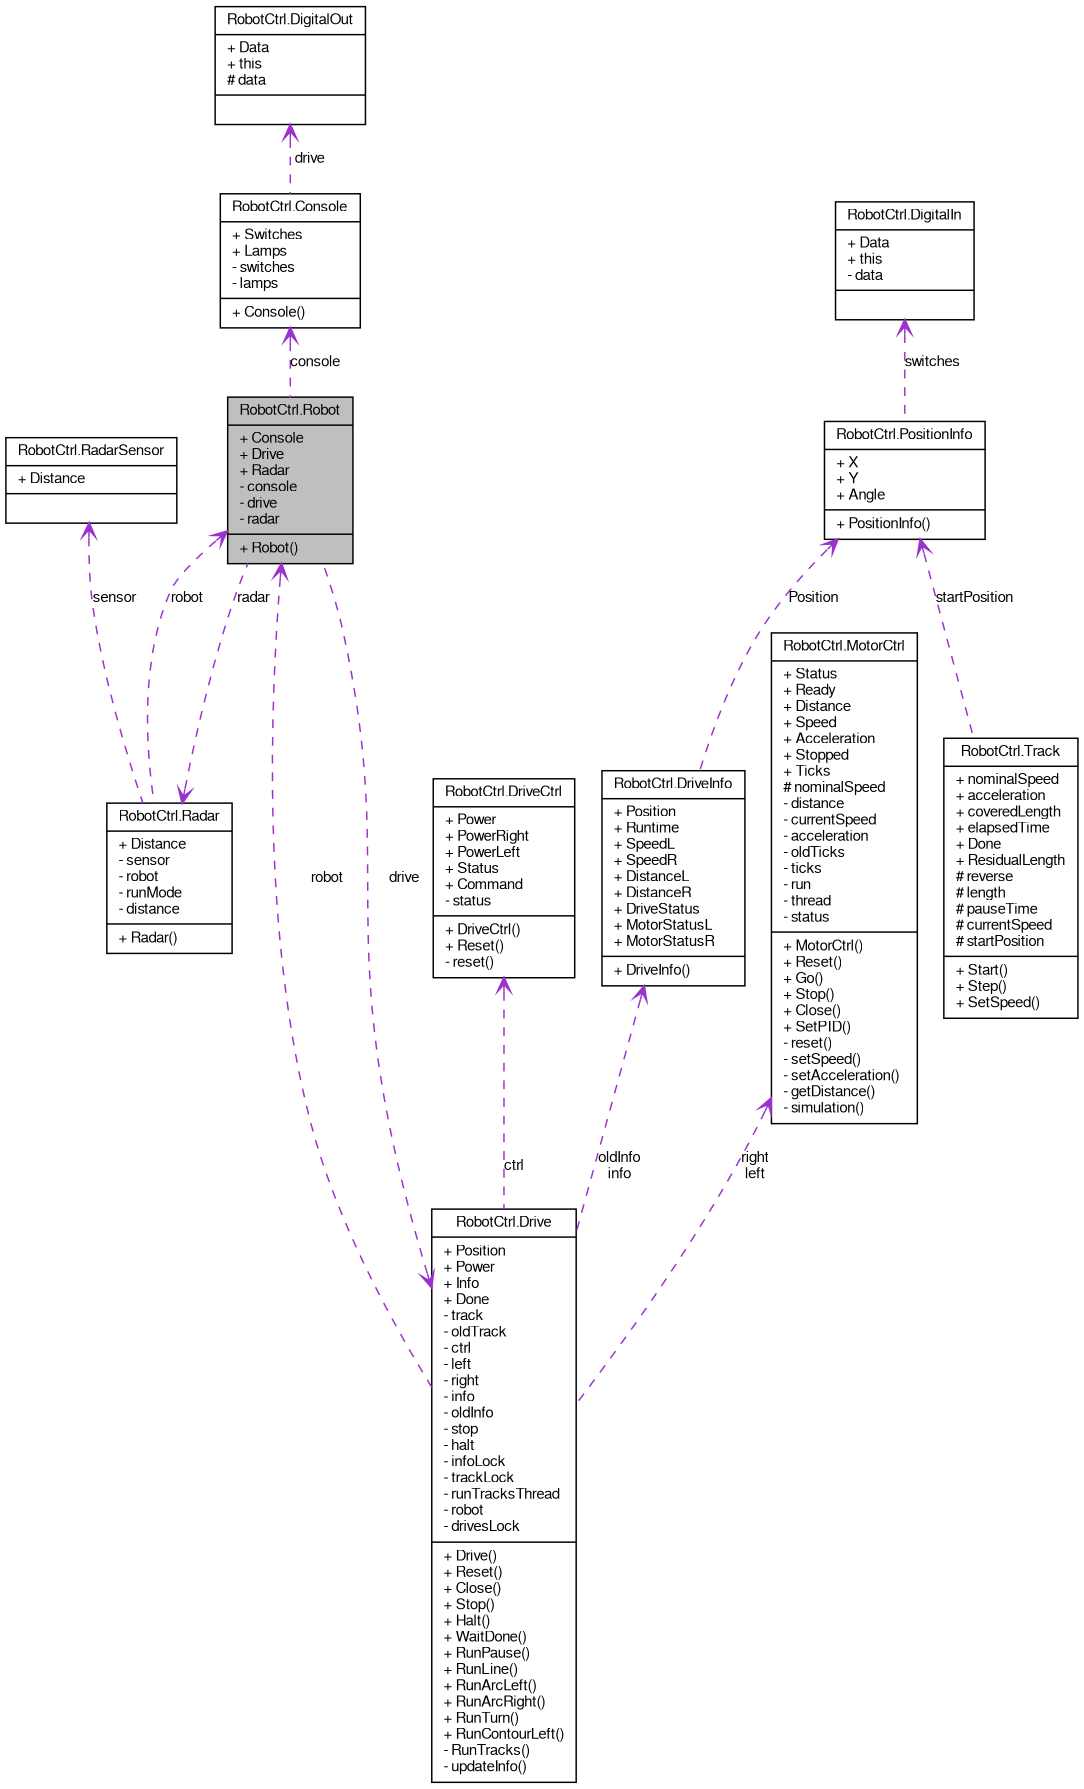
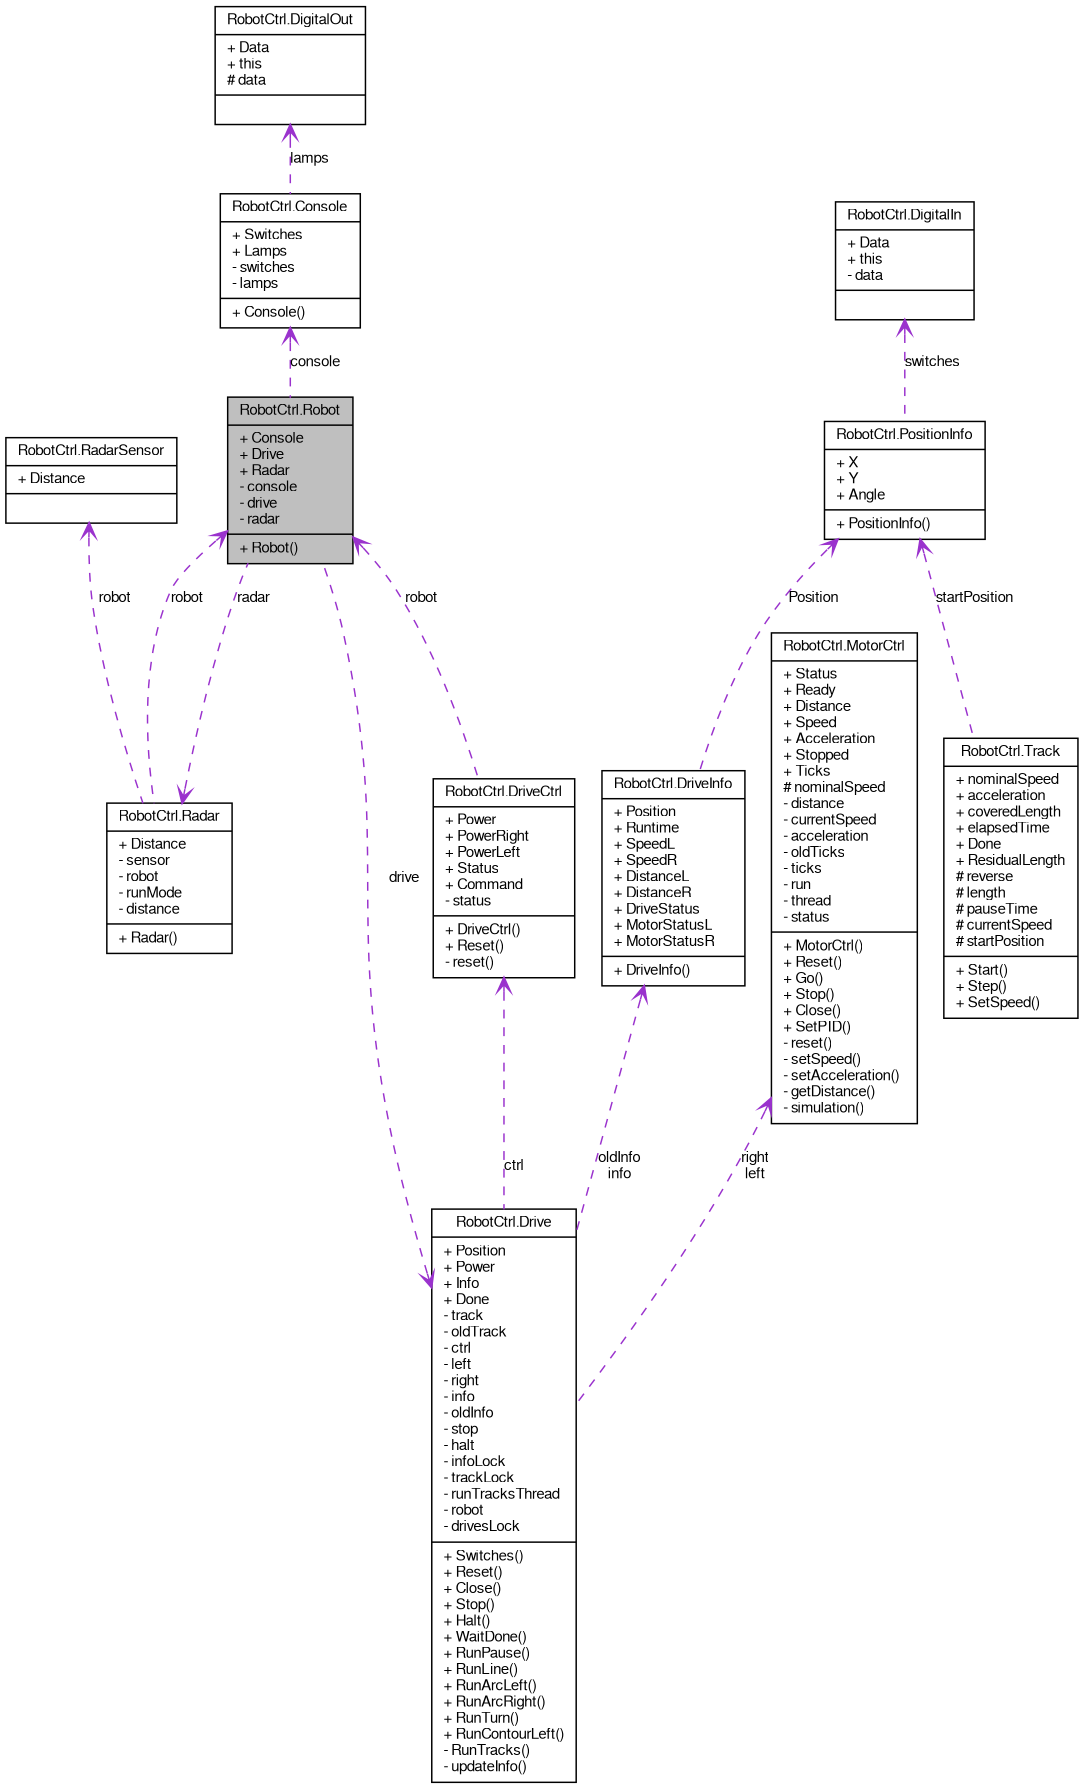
edge "RobotCtrl.Console" -> "RobotCtrl.DigitalOut": label "drive" -> "lamps"
edge "RobotCtrl.Radar" -> "RobotCtrl.RadarSensor": label "sensor" -> "robot"
edge "RobotCtrl.Drive" -> "RobotCtrl.Robot": now "RobotCtrl.DriveCtrl" -> "RobotCtrl.Robot"
node "RobotCtrl.Drive": text "+ Drive()" -> "+ Switches()"
